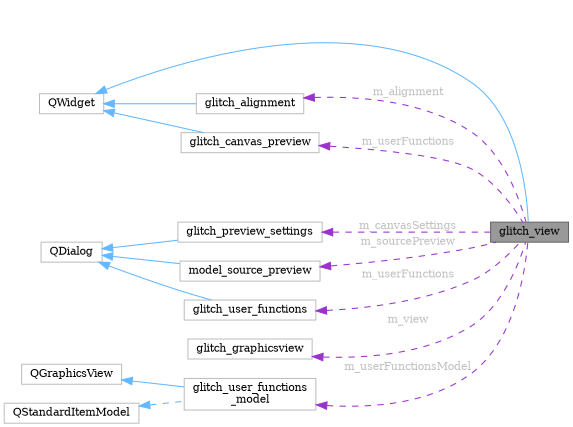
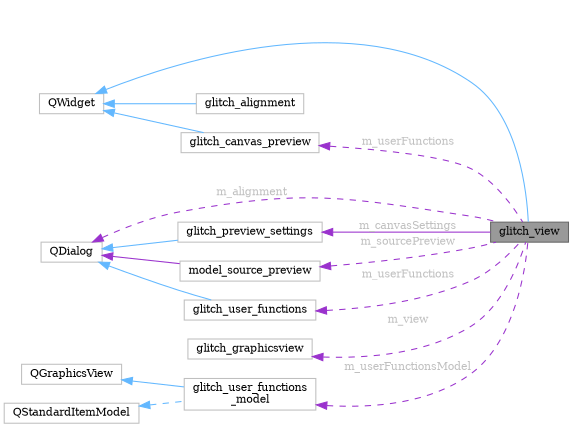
edge "glitch_view" -> "glitch_alignment": now "glitch_view" -> "QDialog"
edge "glitch_view" -> "glitch_preview_settings": style dashed -> solid
edge "model_source_preview" -> "QDialog": color steelblue1 -> darkorchid3
